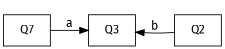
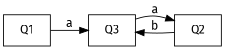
edge "Q3" -> "Q2": added, label "a"
node "Q7": label "Q7" -> "Q1"
